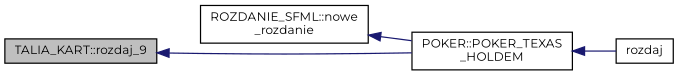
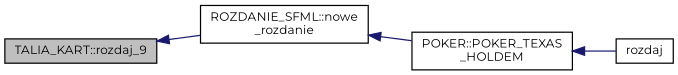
edge "POKER::POKER_TEXAS _HOLDEM" -> "TALIA_KART::rozdaj_9": now "ROZDANIE_SFML::nowe _rozdanie" -> "TALIA_KART::rozdaj_9"
